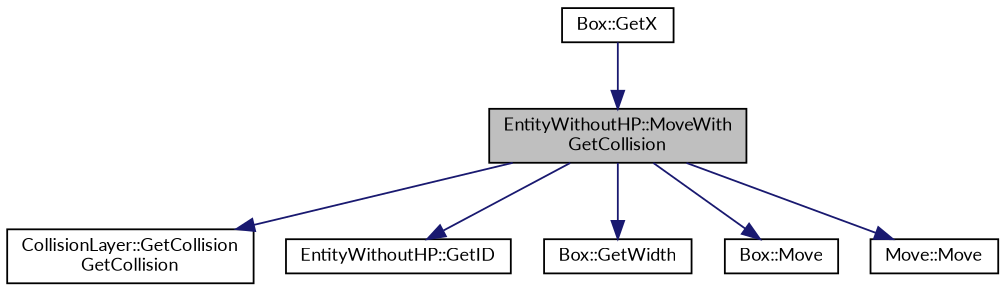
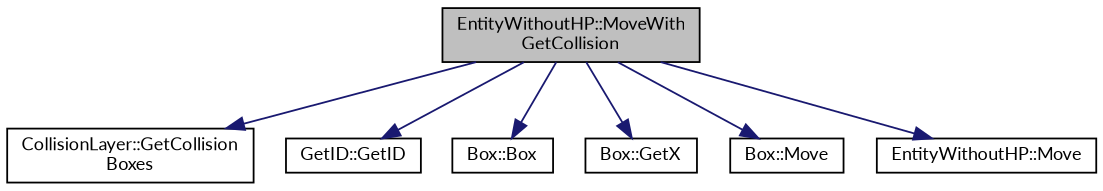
edge "Box::GetX" -> "EntityWithoutHP::MoveWith GetCollision": reversed
node "CollisionLayer::GetCollision GetCollision": label "CollisionLayer::GetCollision GetCollision" -> "CollisionLayer::GetCollision Boxes"
node "EntityWithoutHP::GetID": label "EntityWithoutHP::GetID" -> "GetID::GetID"
node "Box::GetWidth": label "Box::GetWidth" -> "Box::Box"
node "Move::Move": label "Move::Move" -> "EntityWithoutHP::Move"
